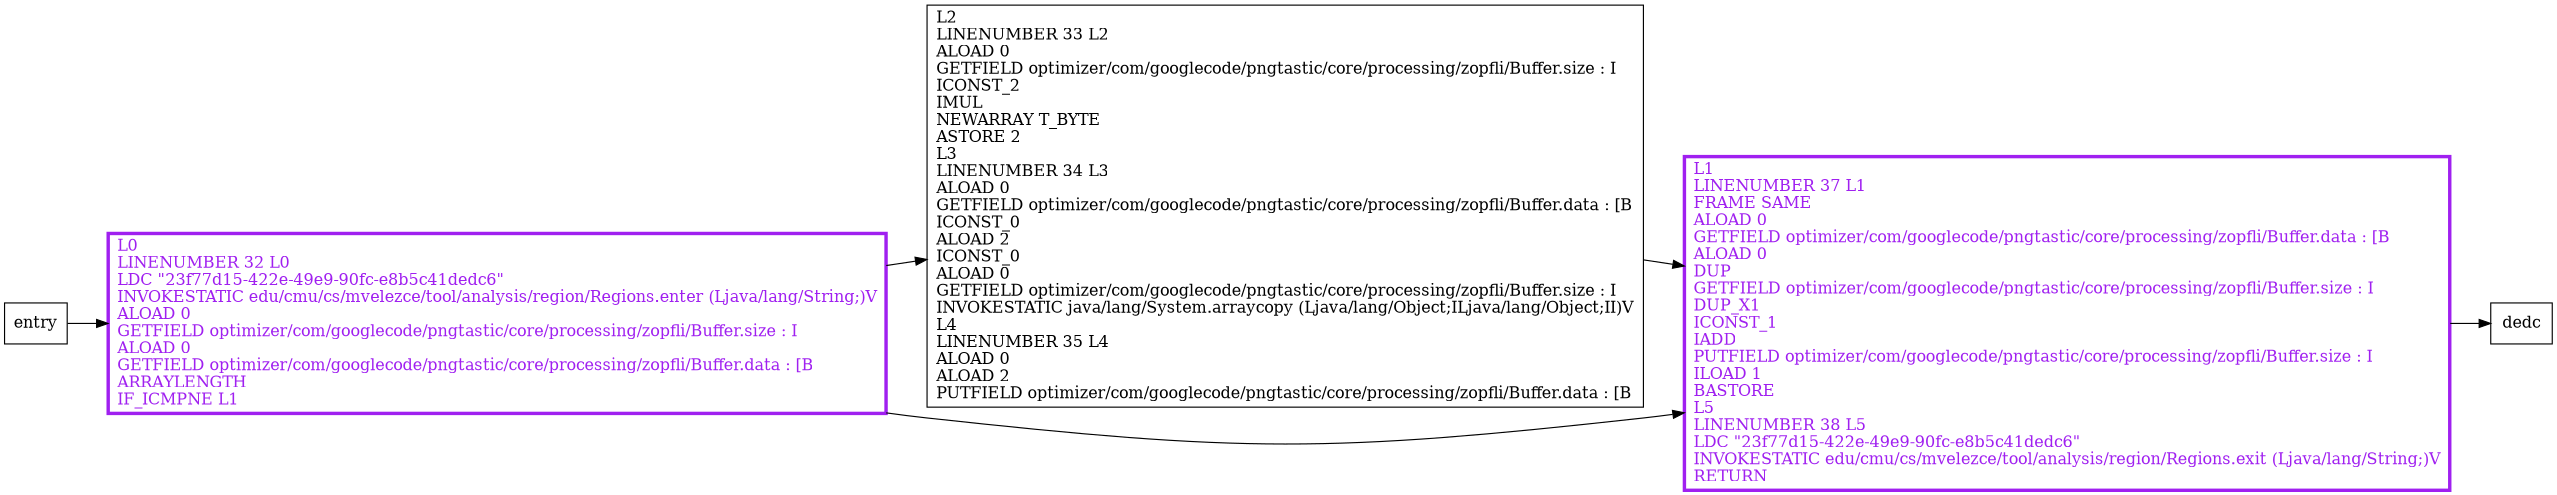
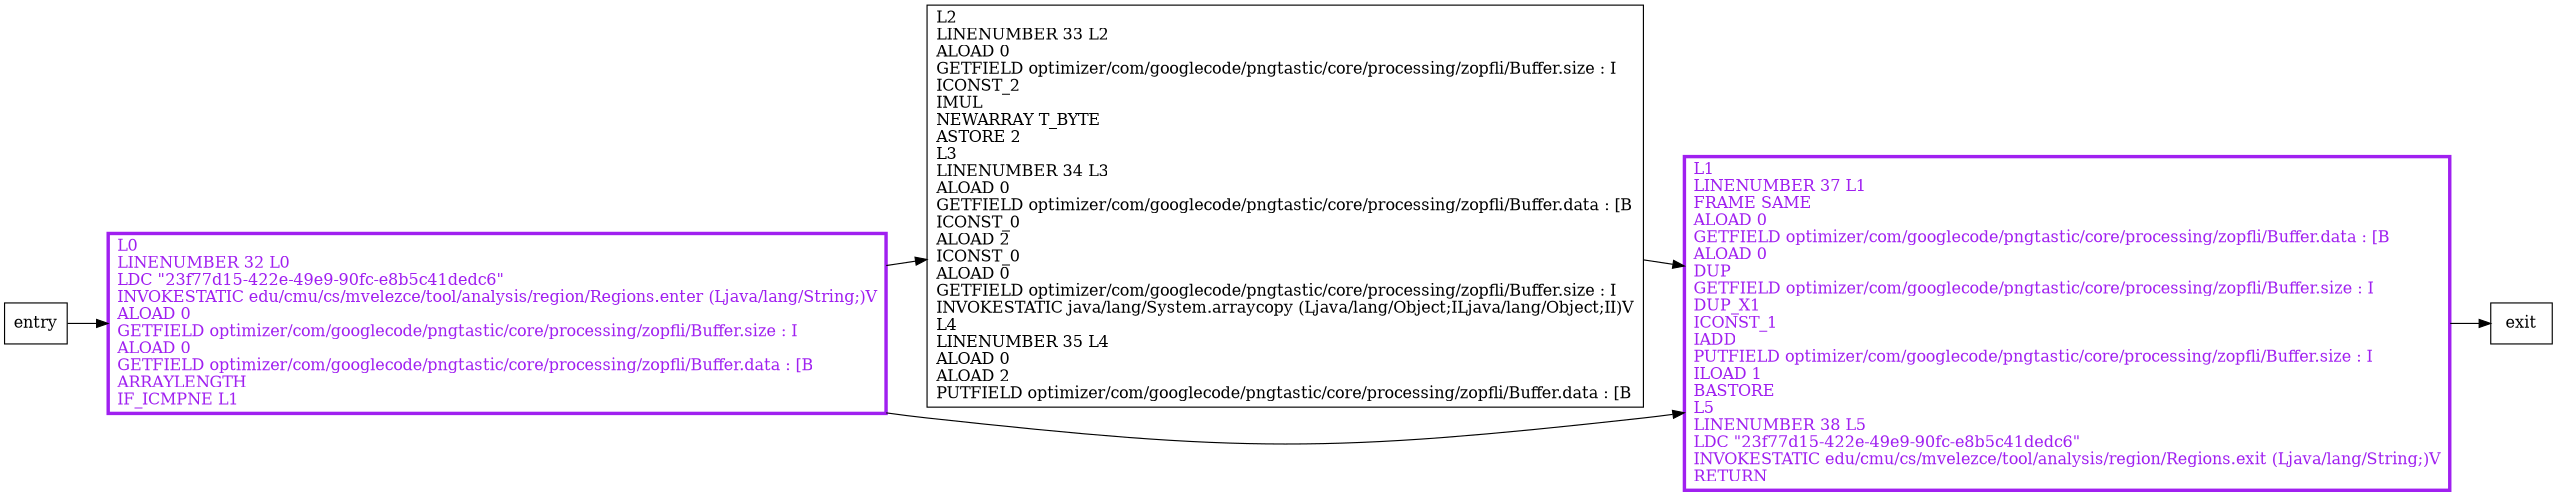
node "dedc": label "dedc" -> "exit"
